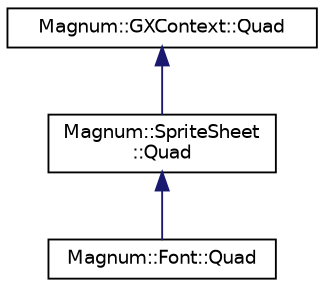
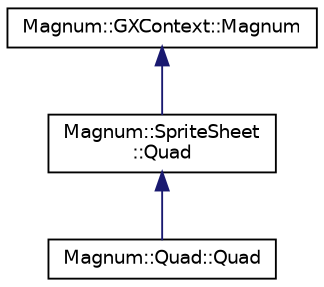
node "Magnum::GXContext::Quad": label "Magnum::GXContext::Quad" -> "Magnum::GXContext::Magnum"
node "Magnum::Font::Quad": label "Magnum::Font::Quad" -> "Magnum::Quad::Quad"
